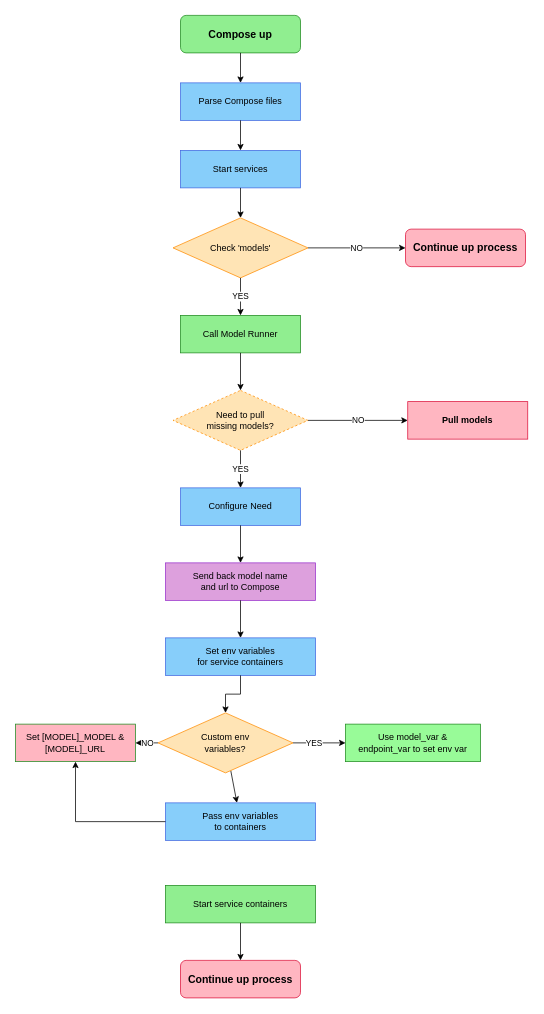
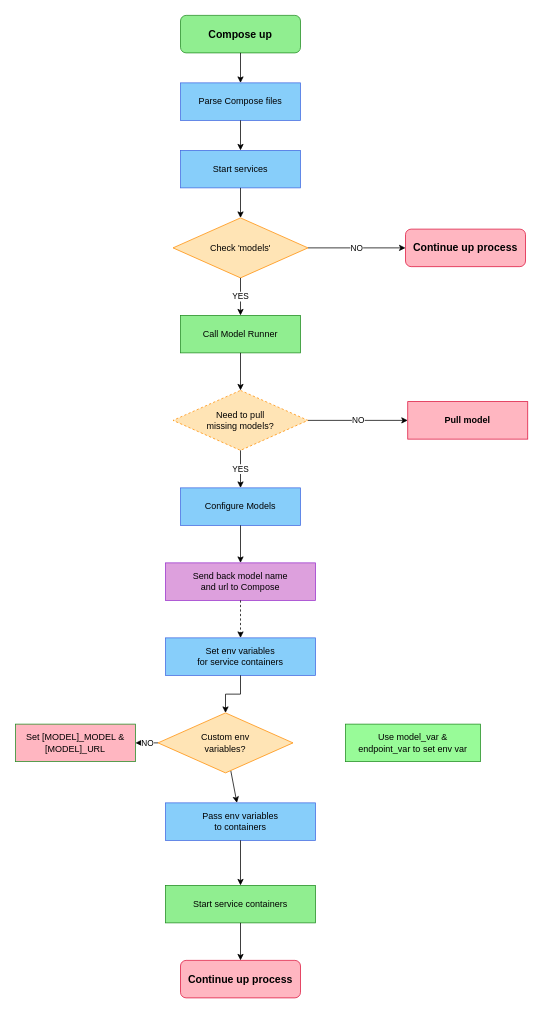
node "Pull models": label "Pull models" -> "Pull model"
node "Configure Need": label "Configure Need" -> "Configure Models"
edge "Send back model name and url to Compose" -> "Set env variables for service containers": style solid -> dashed
edge "Custom env variables?" -> "Use model_var & endpoint_var to set env var": removed, label "YES"
edge "Pass env variables to containers" -> "Set [MODEL]_MODEL & [MODEL]_URL": now "Pass env variables to containers" -> "Start service containers"
